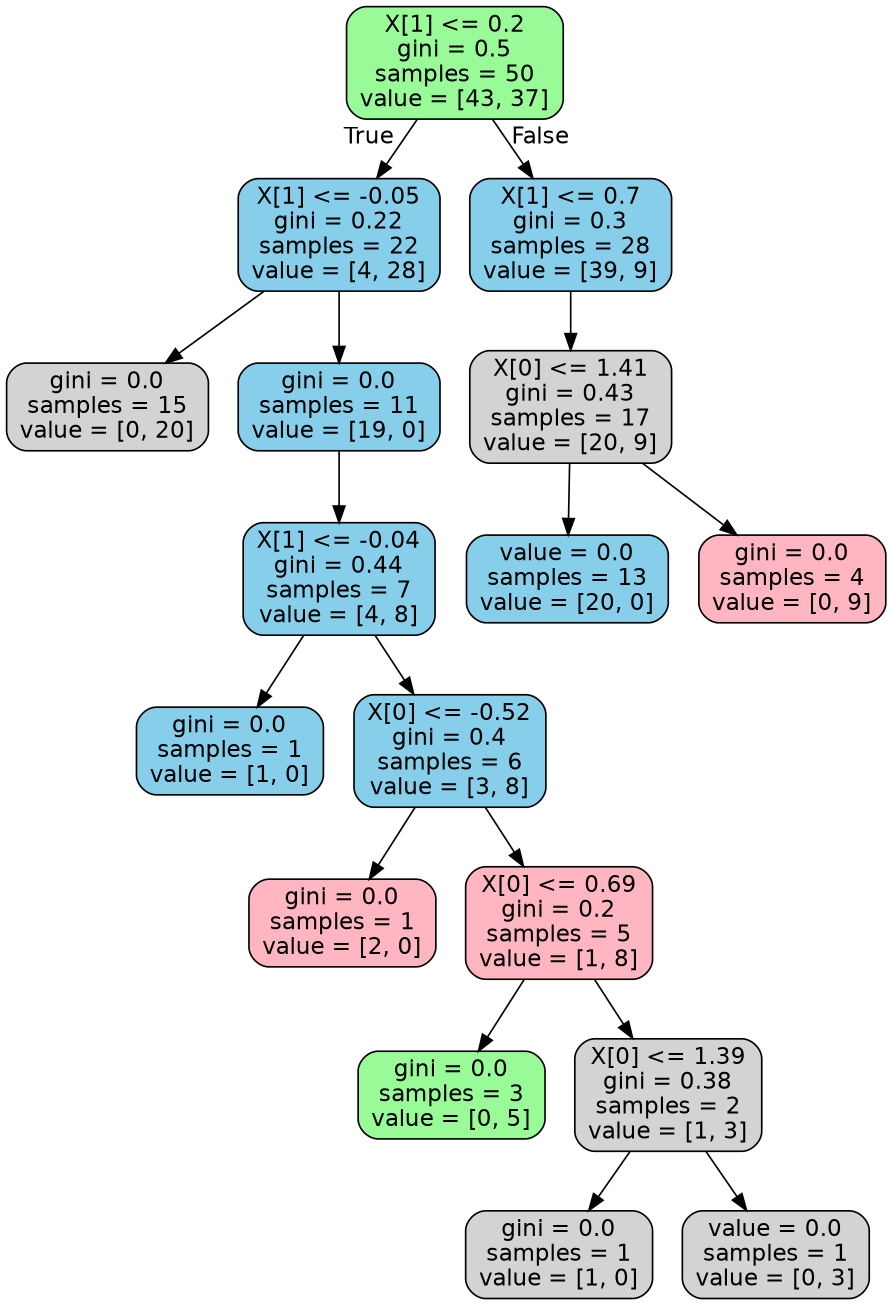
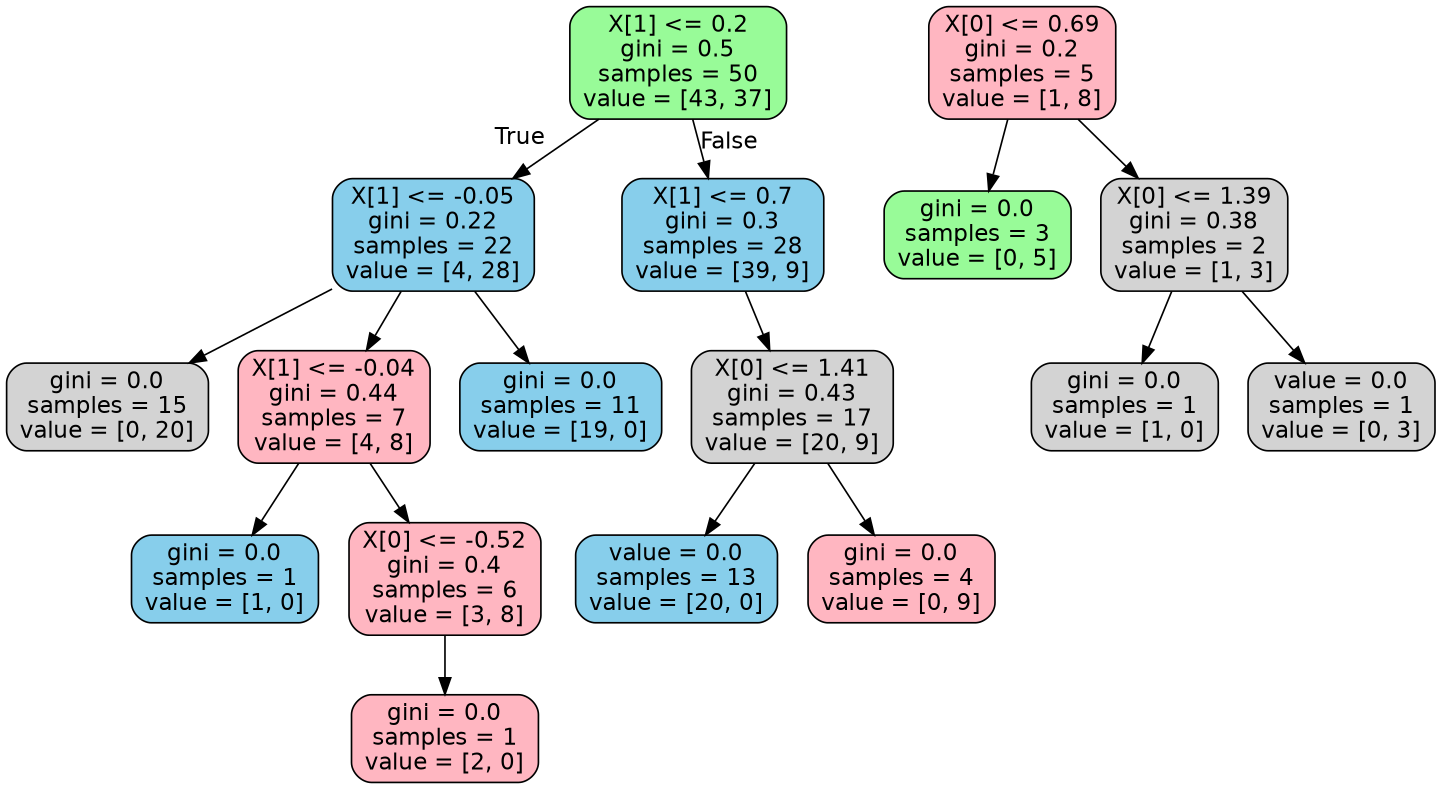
edge "gini = 0.0 samples = 11 value = [19, 0]" -> "X[1] <= -0.04 gini = 0.44 samples = 7 value = [4, 8]": now "X[1] <= -0.05 gini = 0.22 samples = 22 value = [4, 28]" -> "X[1] <= -0.04 gini = 0.44 samples = 7 value = [4, 8]"
node "X[1] <= -0.04 gini = 0.44 samples = 7 value = [4, 8]": fillcolor skyblue -> lightpink
node "X[0] <= -0.52 gini = 0.4 samples = 6 value = [3, 8]": fillcolor skyblue -> lightpink
edge "X[0] <= -0.52 gini = 0.4 samples = 6 value = [3, 8]" -> "X[0] <= 0.69 gini = 0.2 samples = 5 value = [1, 8]": removed
